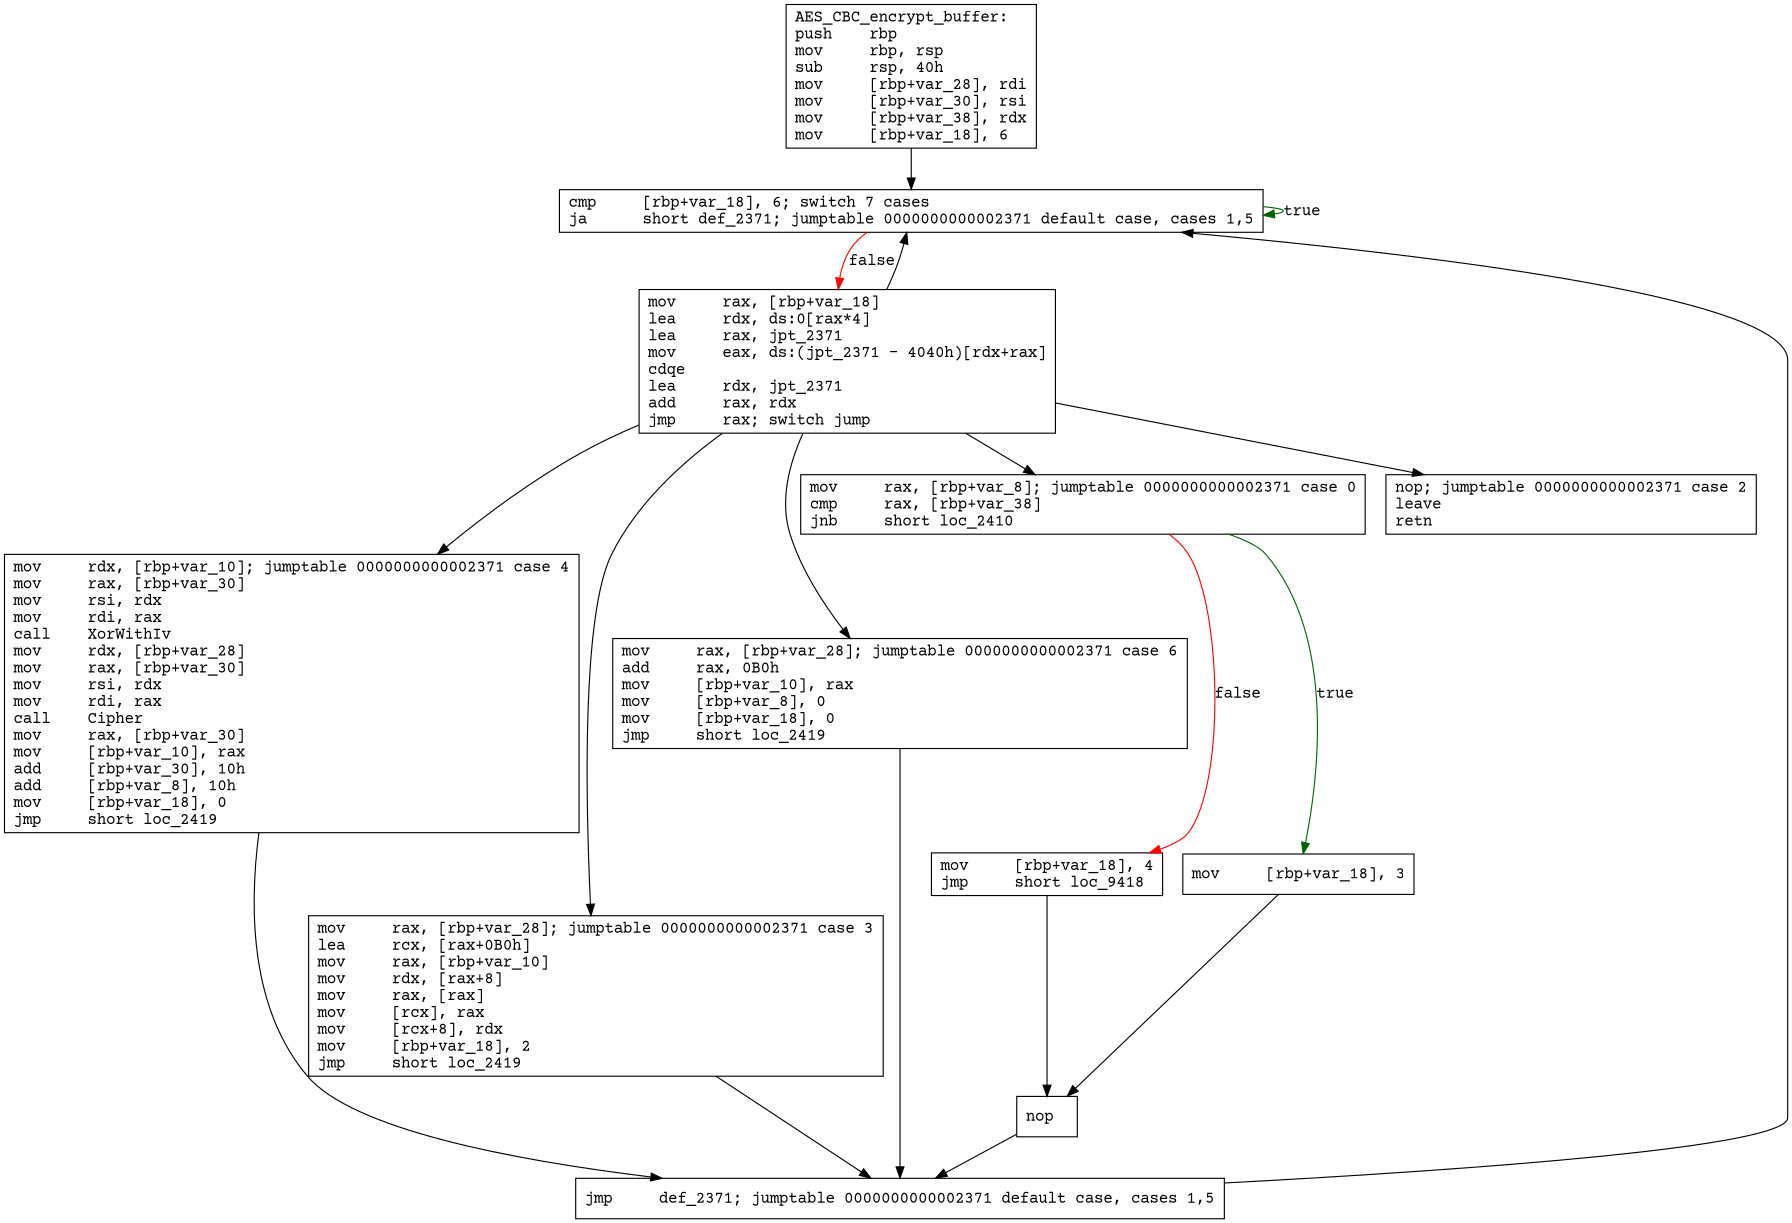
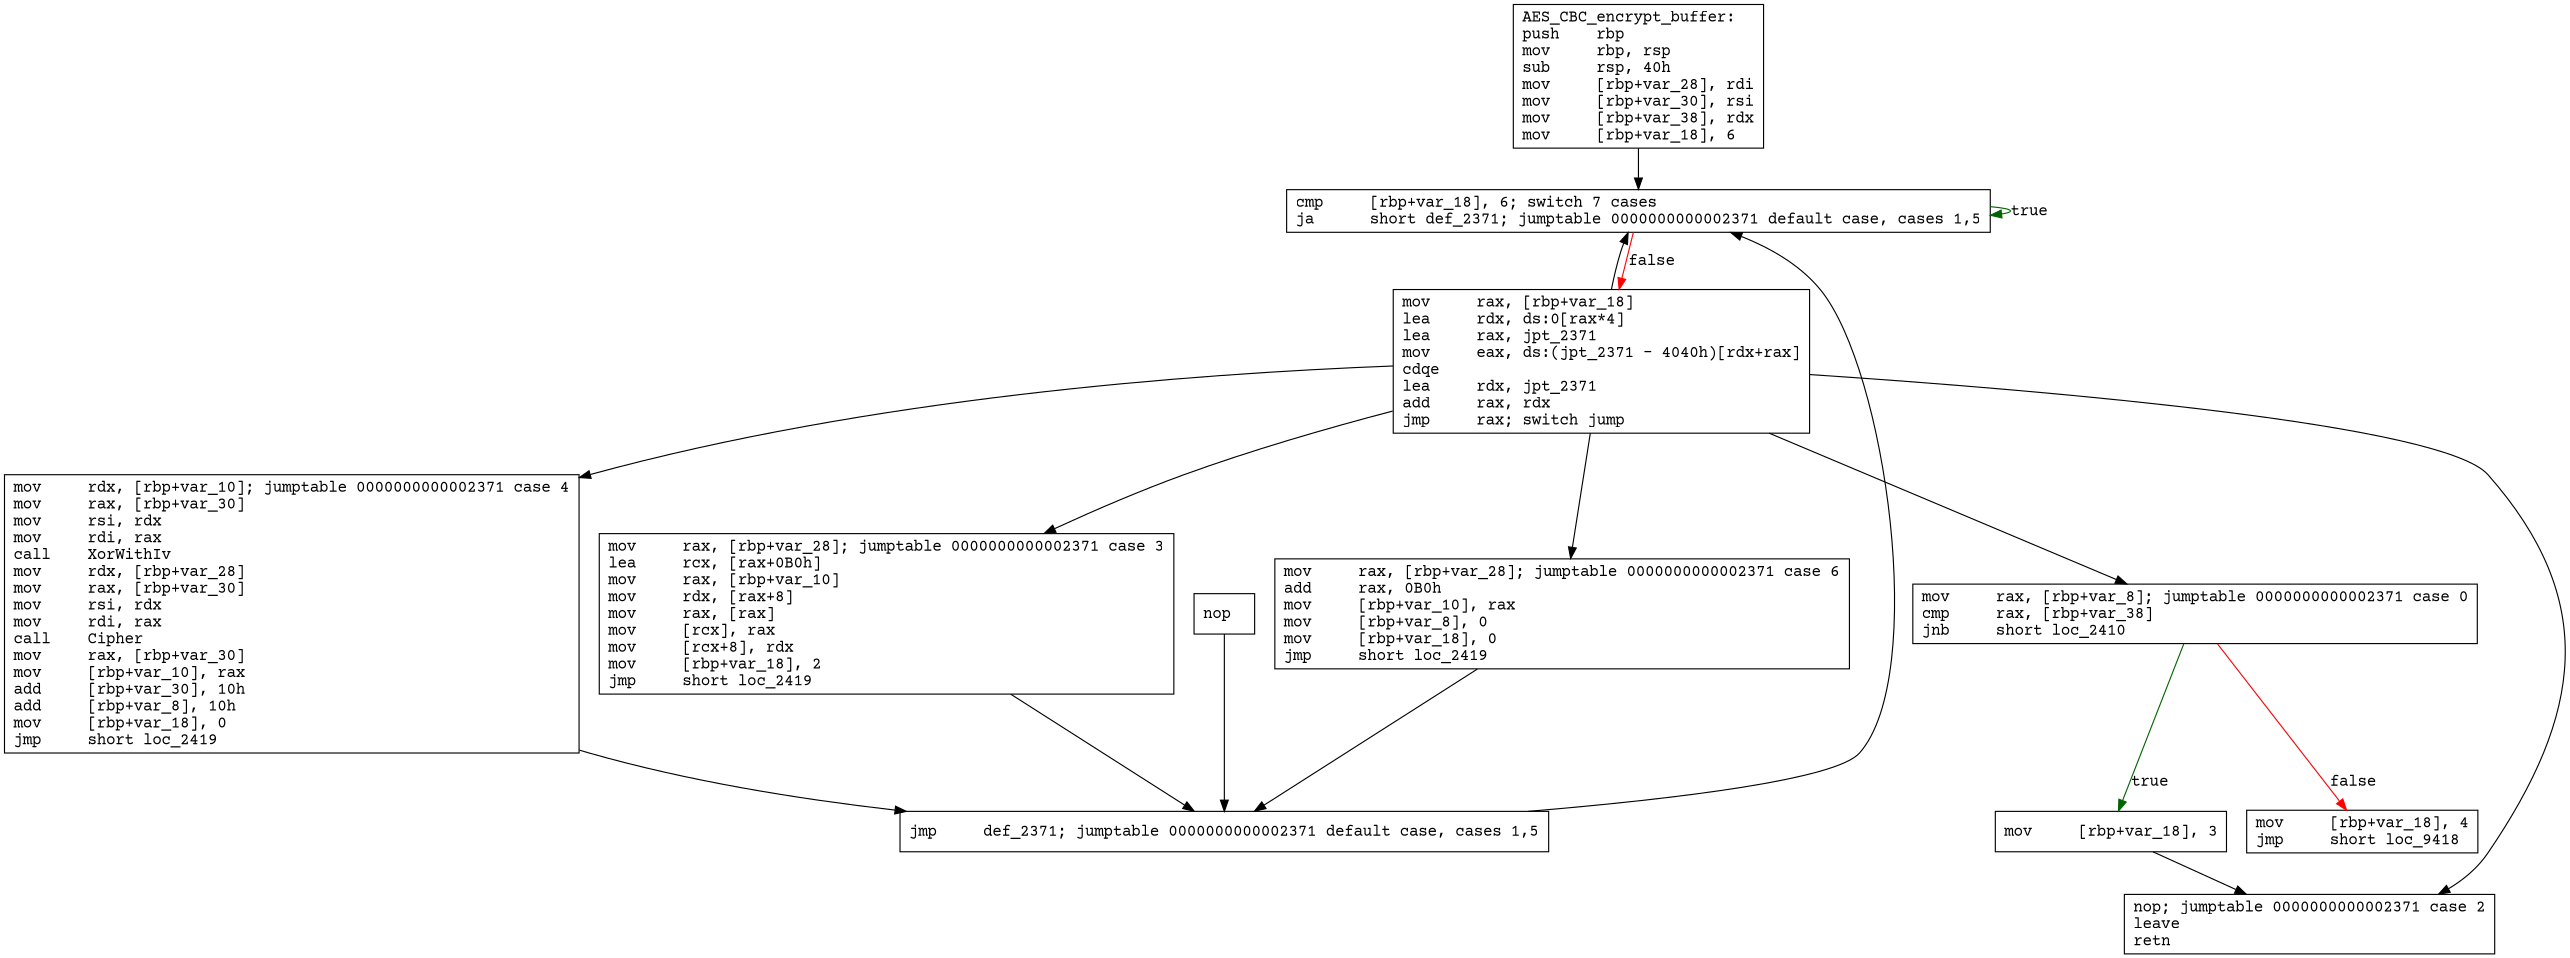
edge "mov     [rbp+var_18], 4 jmp     short loc_9418" -> "nop": removed
edge "mov     [rbp+var_18], 3" -> "nop": now "mov     [rbp+var_18], 3" -> "nop; jumptable 0000000000002371 case 2 leave retn"
